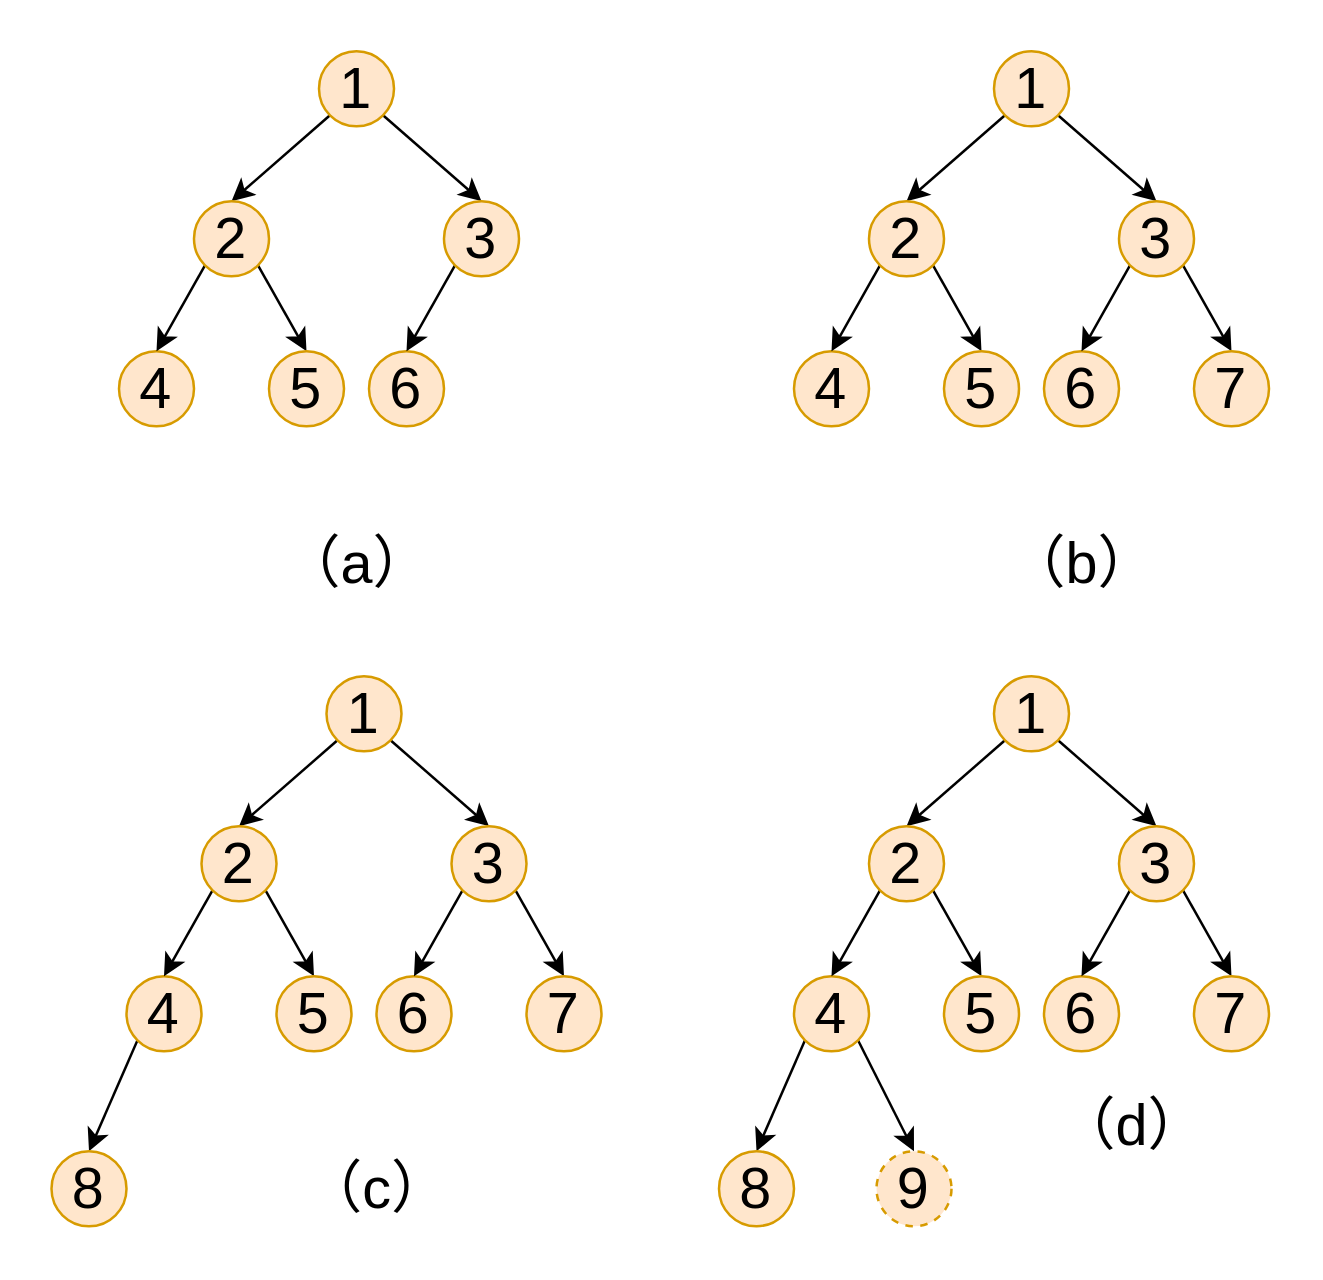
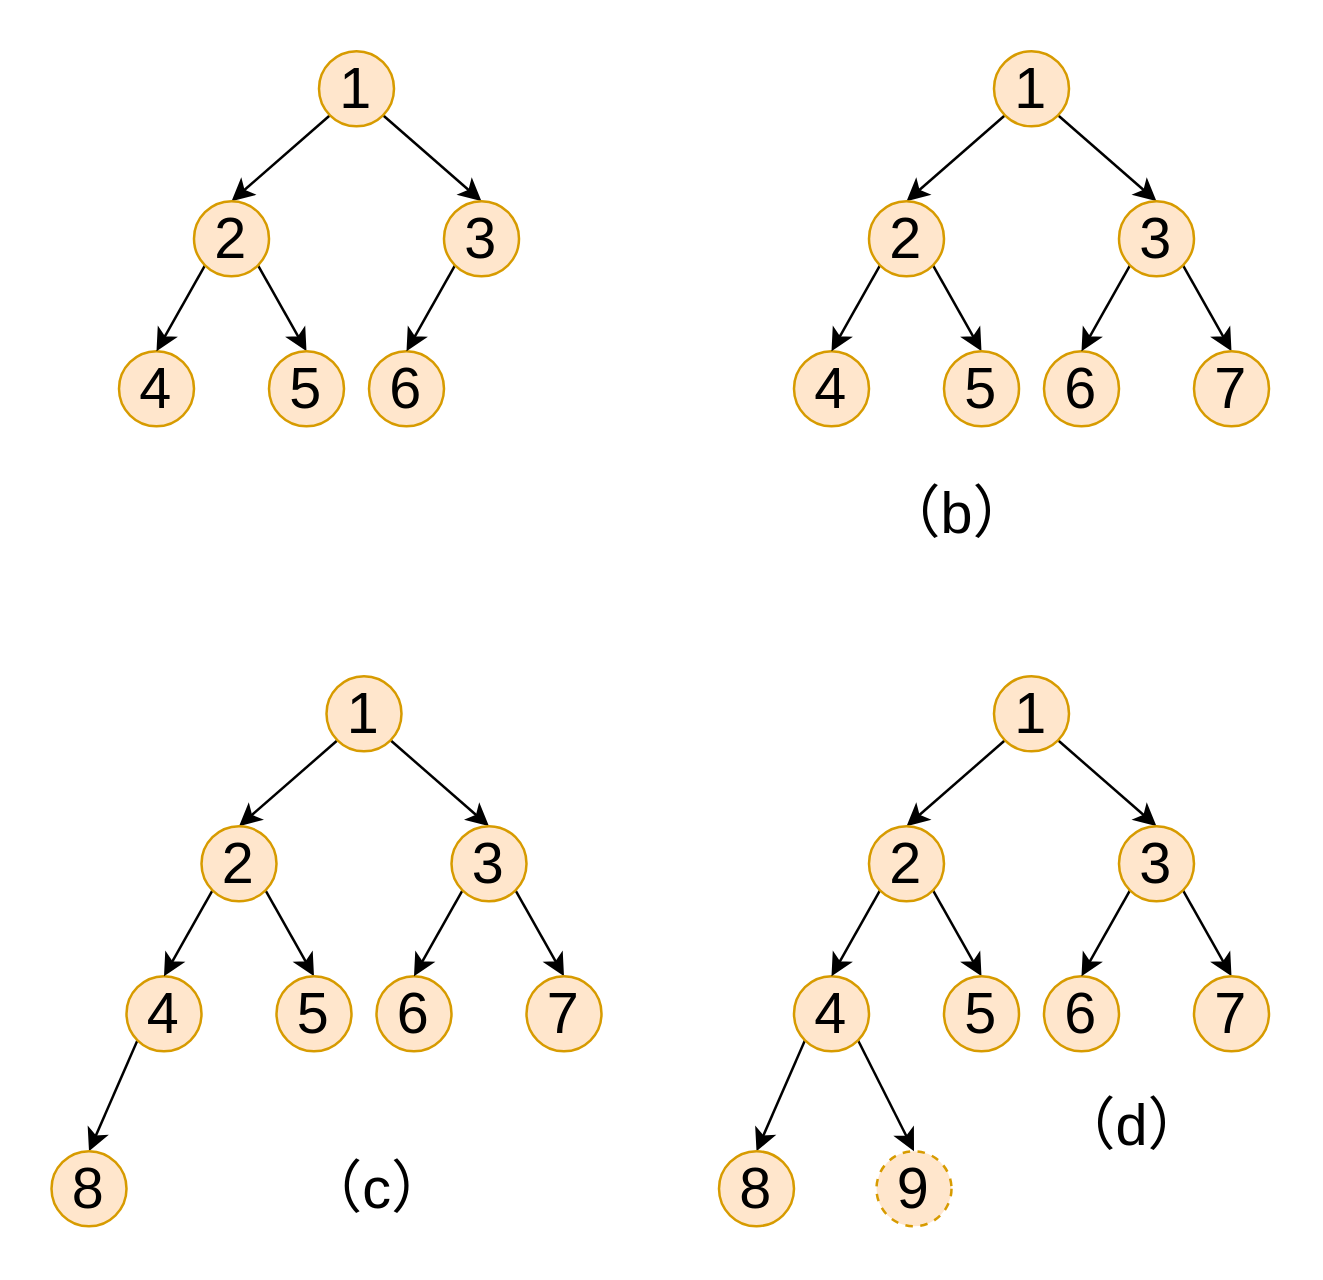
node "（a）": removed
node "（b）": moved (1081, 564) -> (956, 514)
